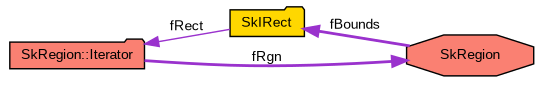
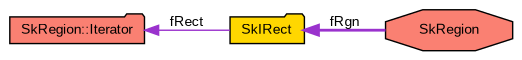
edge "SkRegion" -> "SkIRect": label "fBounds" -> "fRgn"
edge "SkRegion::Iterator" -> "SkRegion": removed, label "fRgn"
